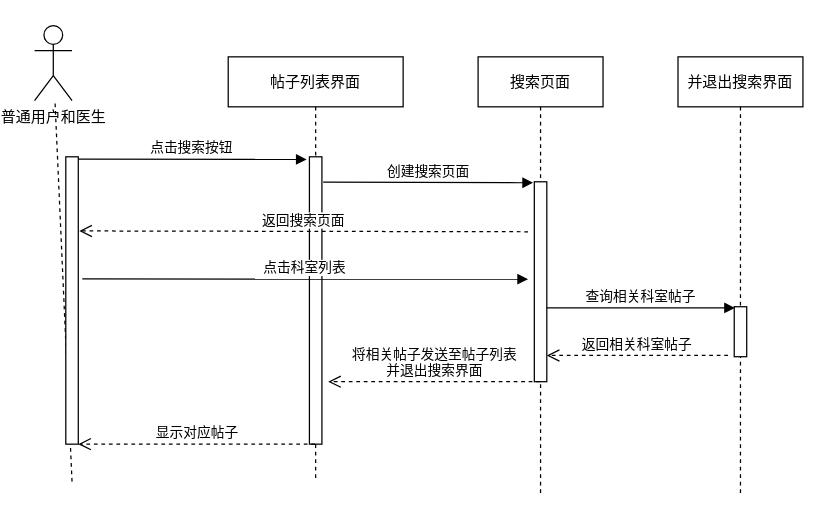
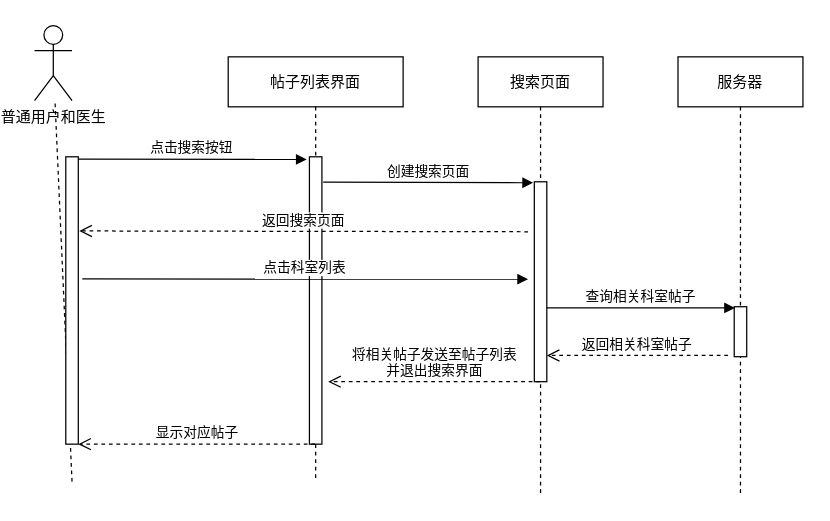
node "并退出搜索界面": label "并退出搜索界面" -> "服务器"
